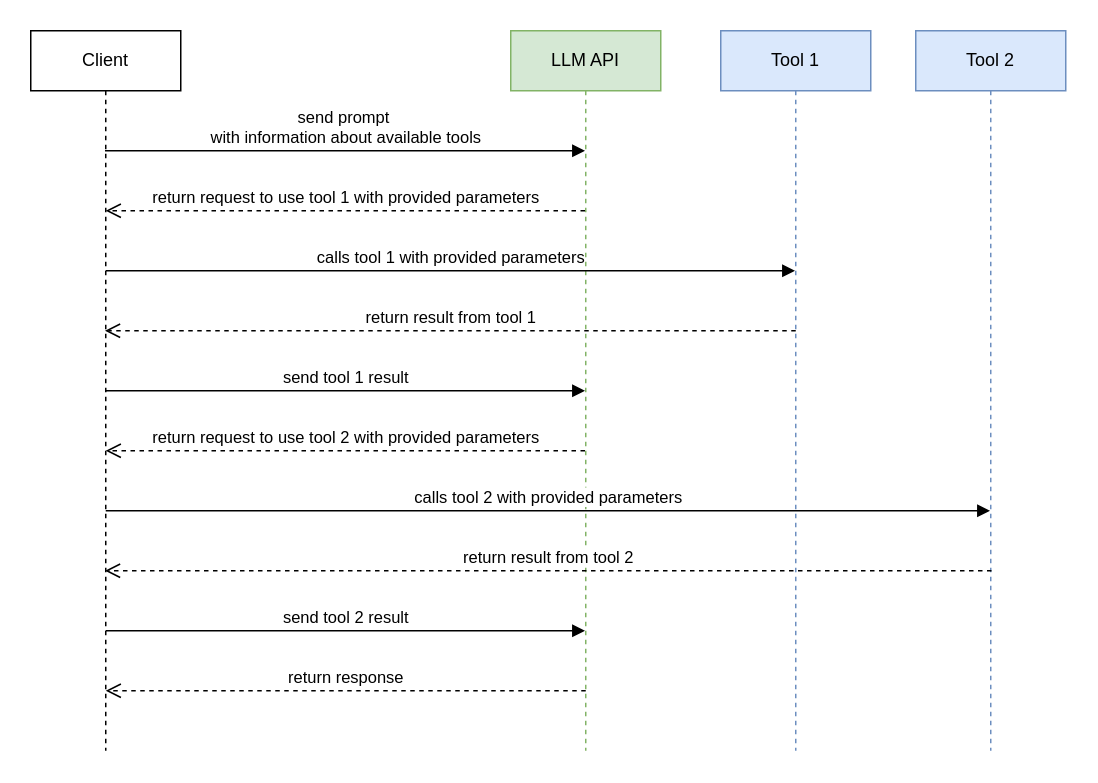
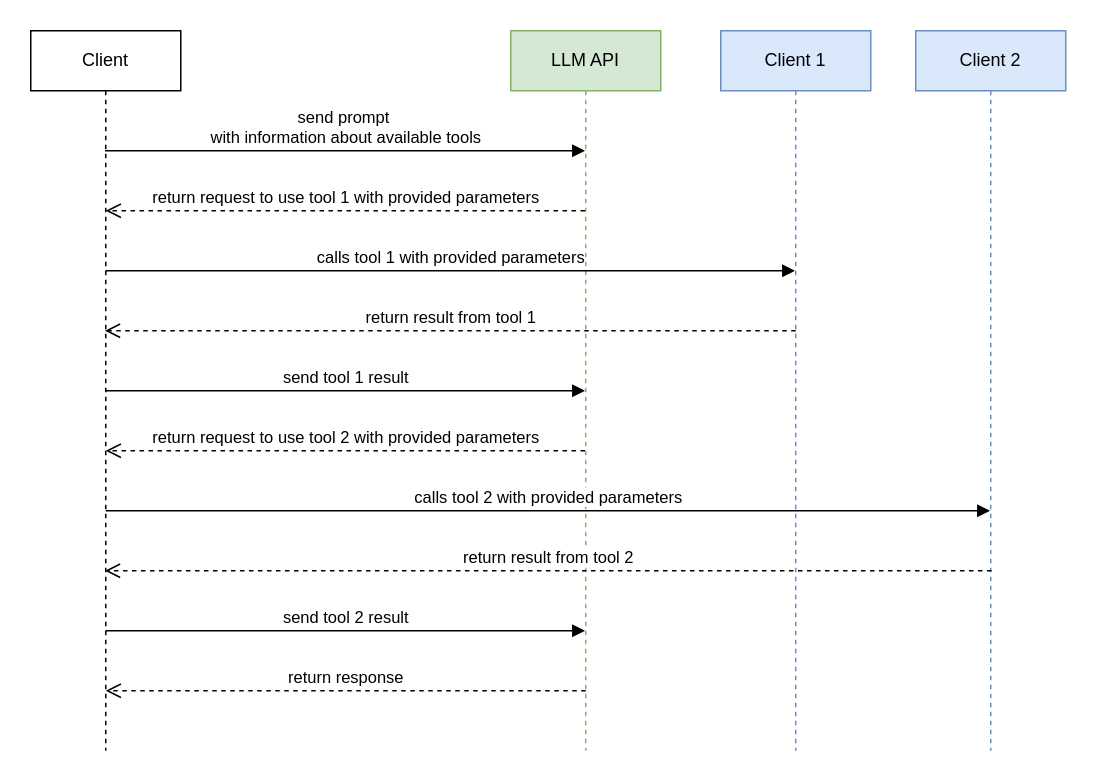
node "Tool 1": label "Tool 1" -> "Client 1"
node "Tool 2": label "Tool 2" -> "Client 2"
